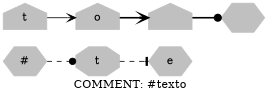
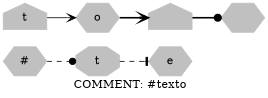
node "o": shape house -> hexagon
